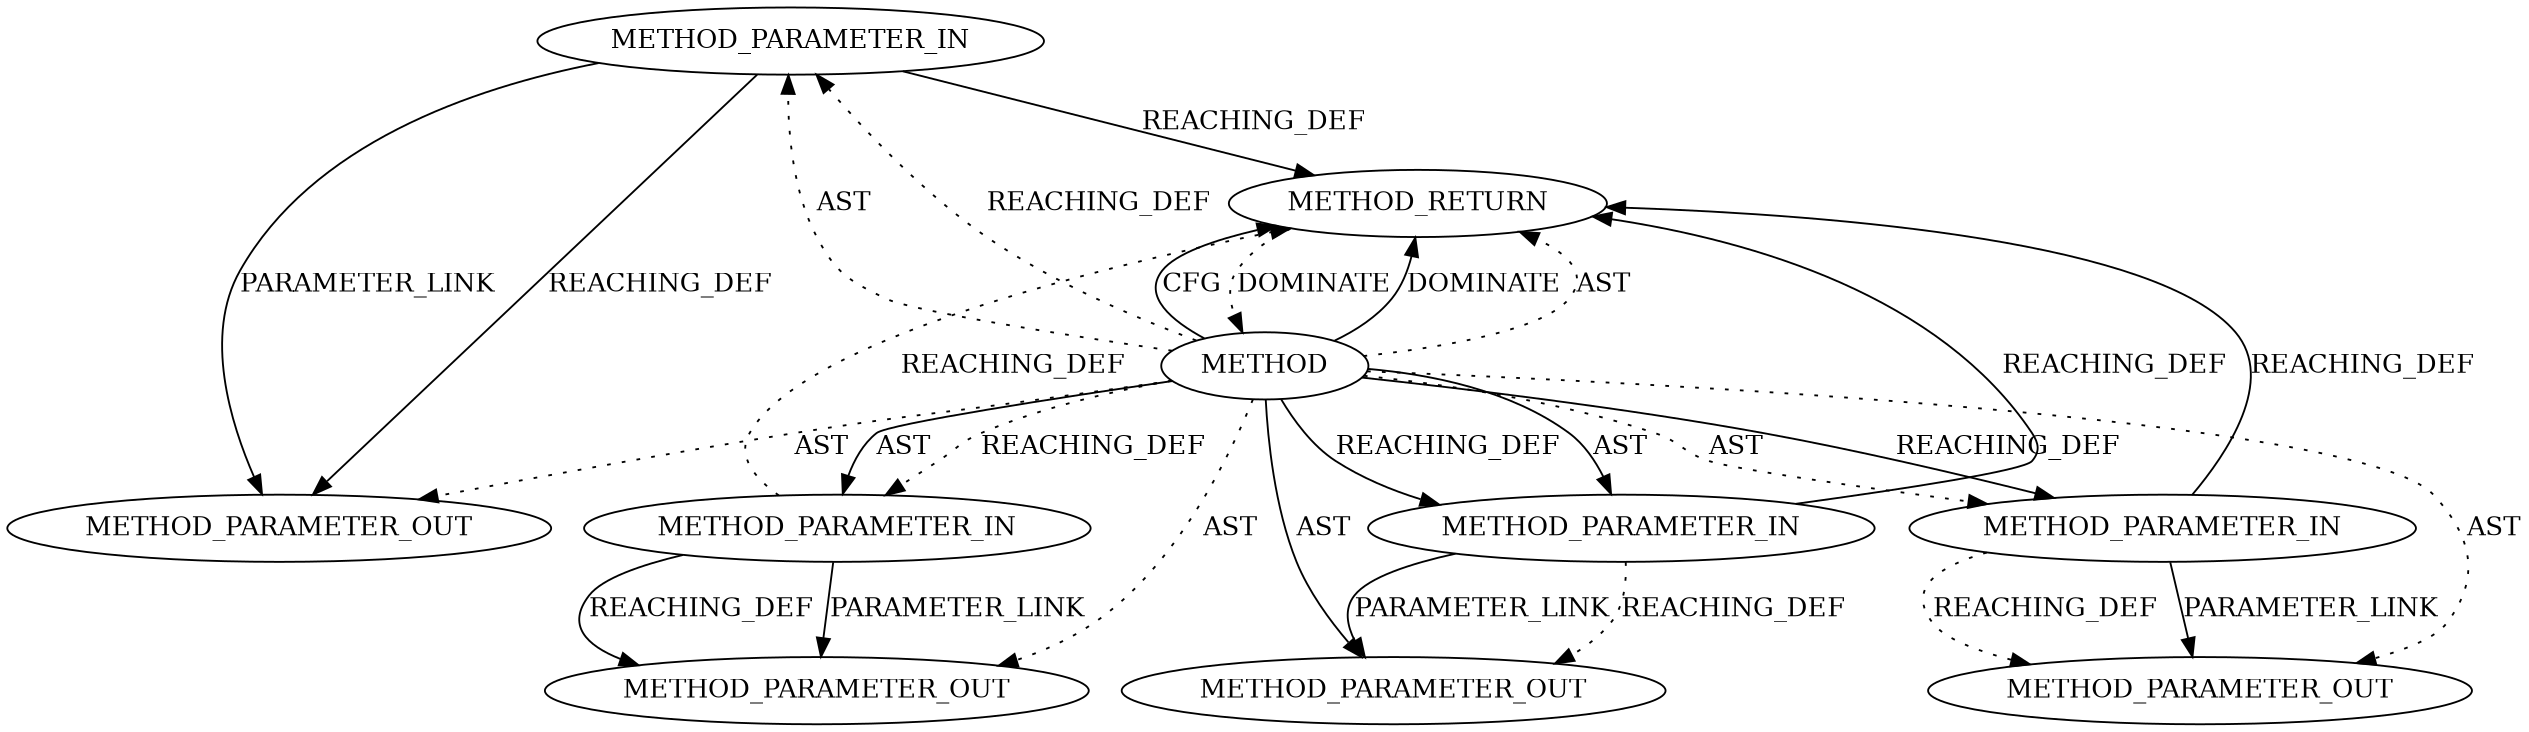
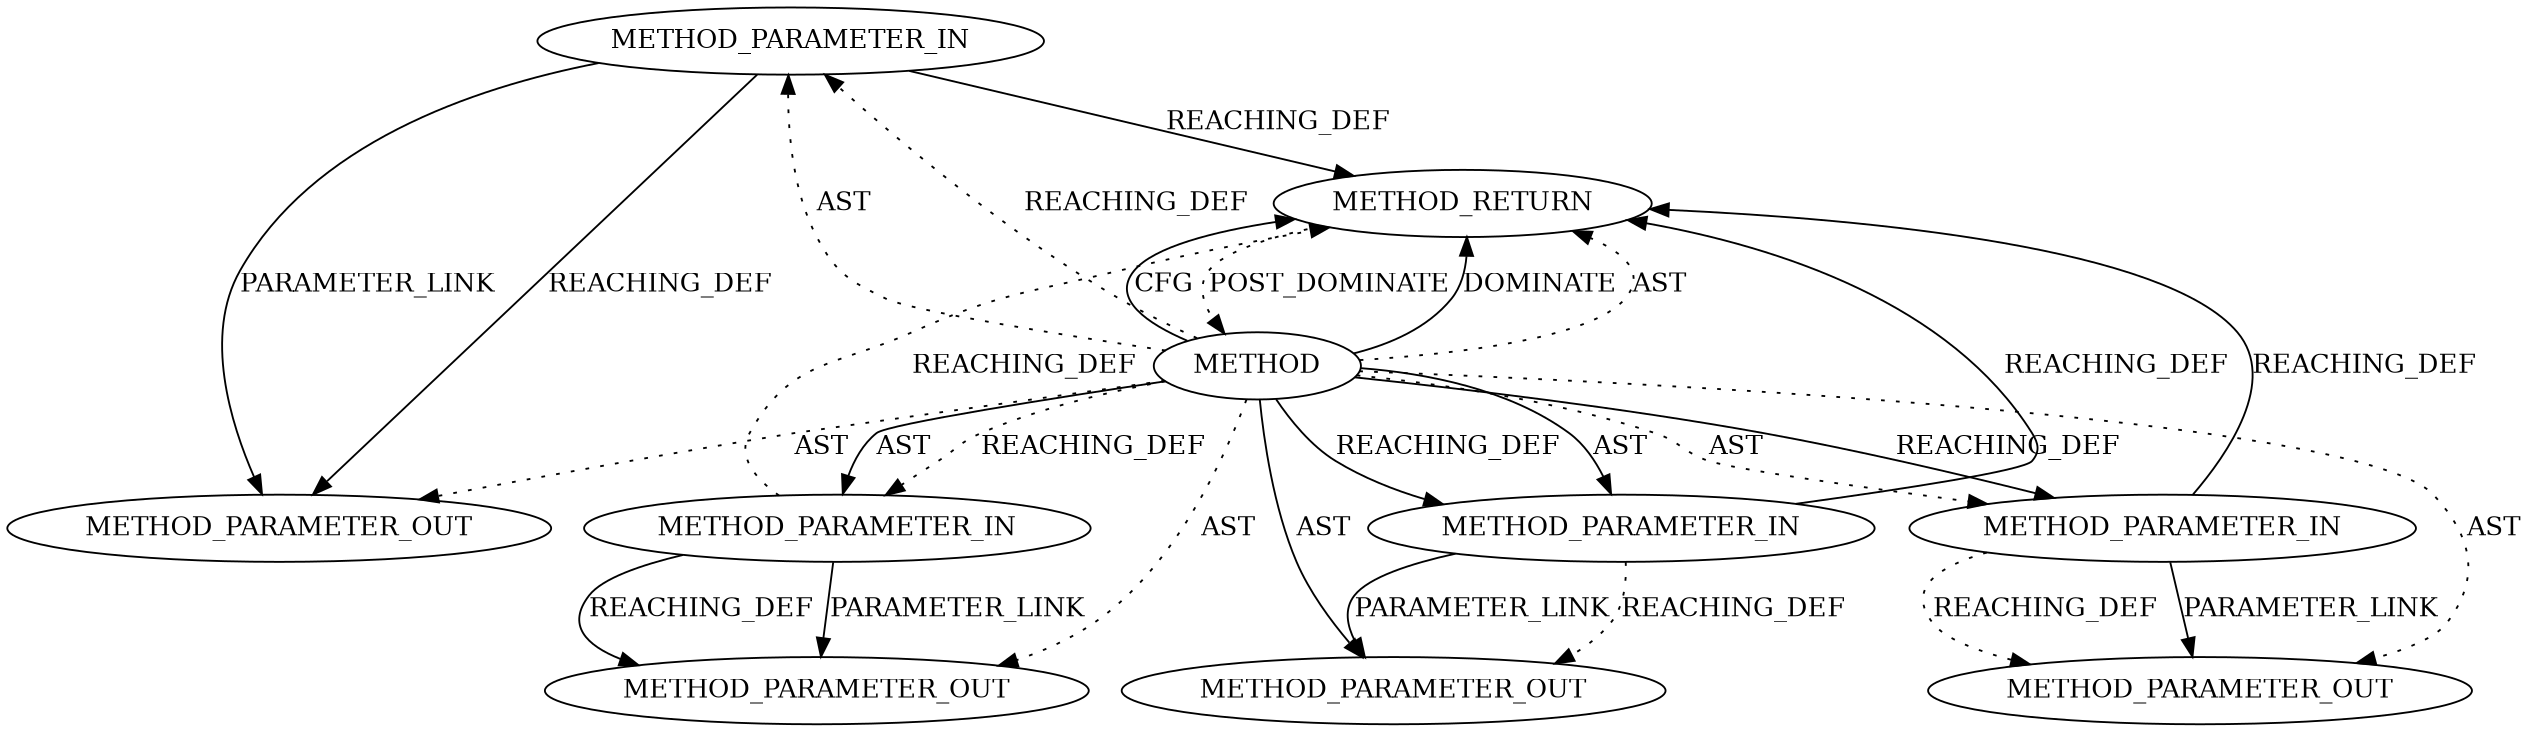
edge "METHOD_RETURN" -> "METHOD": label "DOMINATE" -> "POST_DOMINATE"
